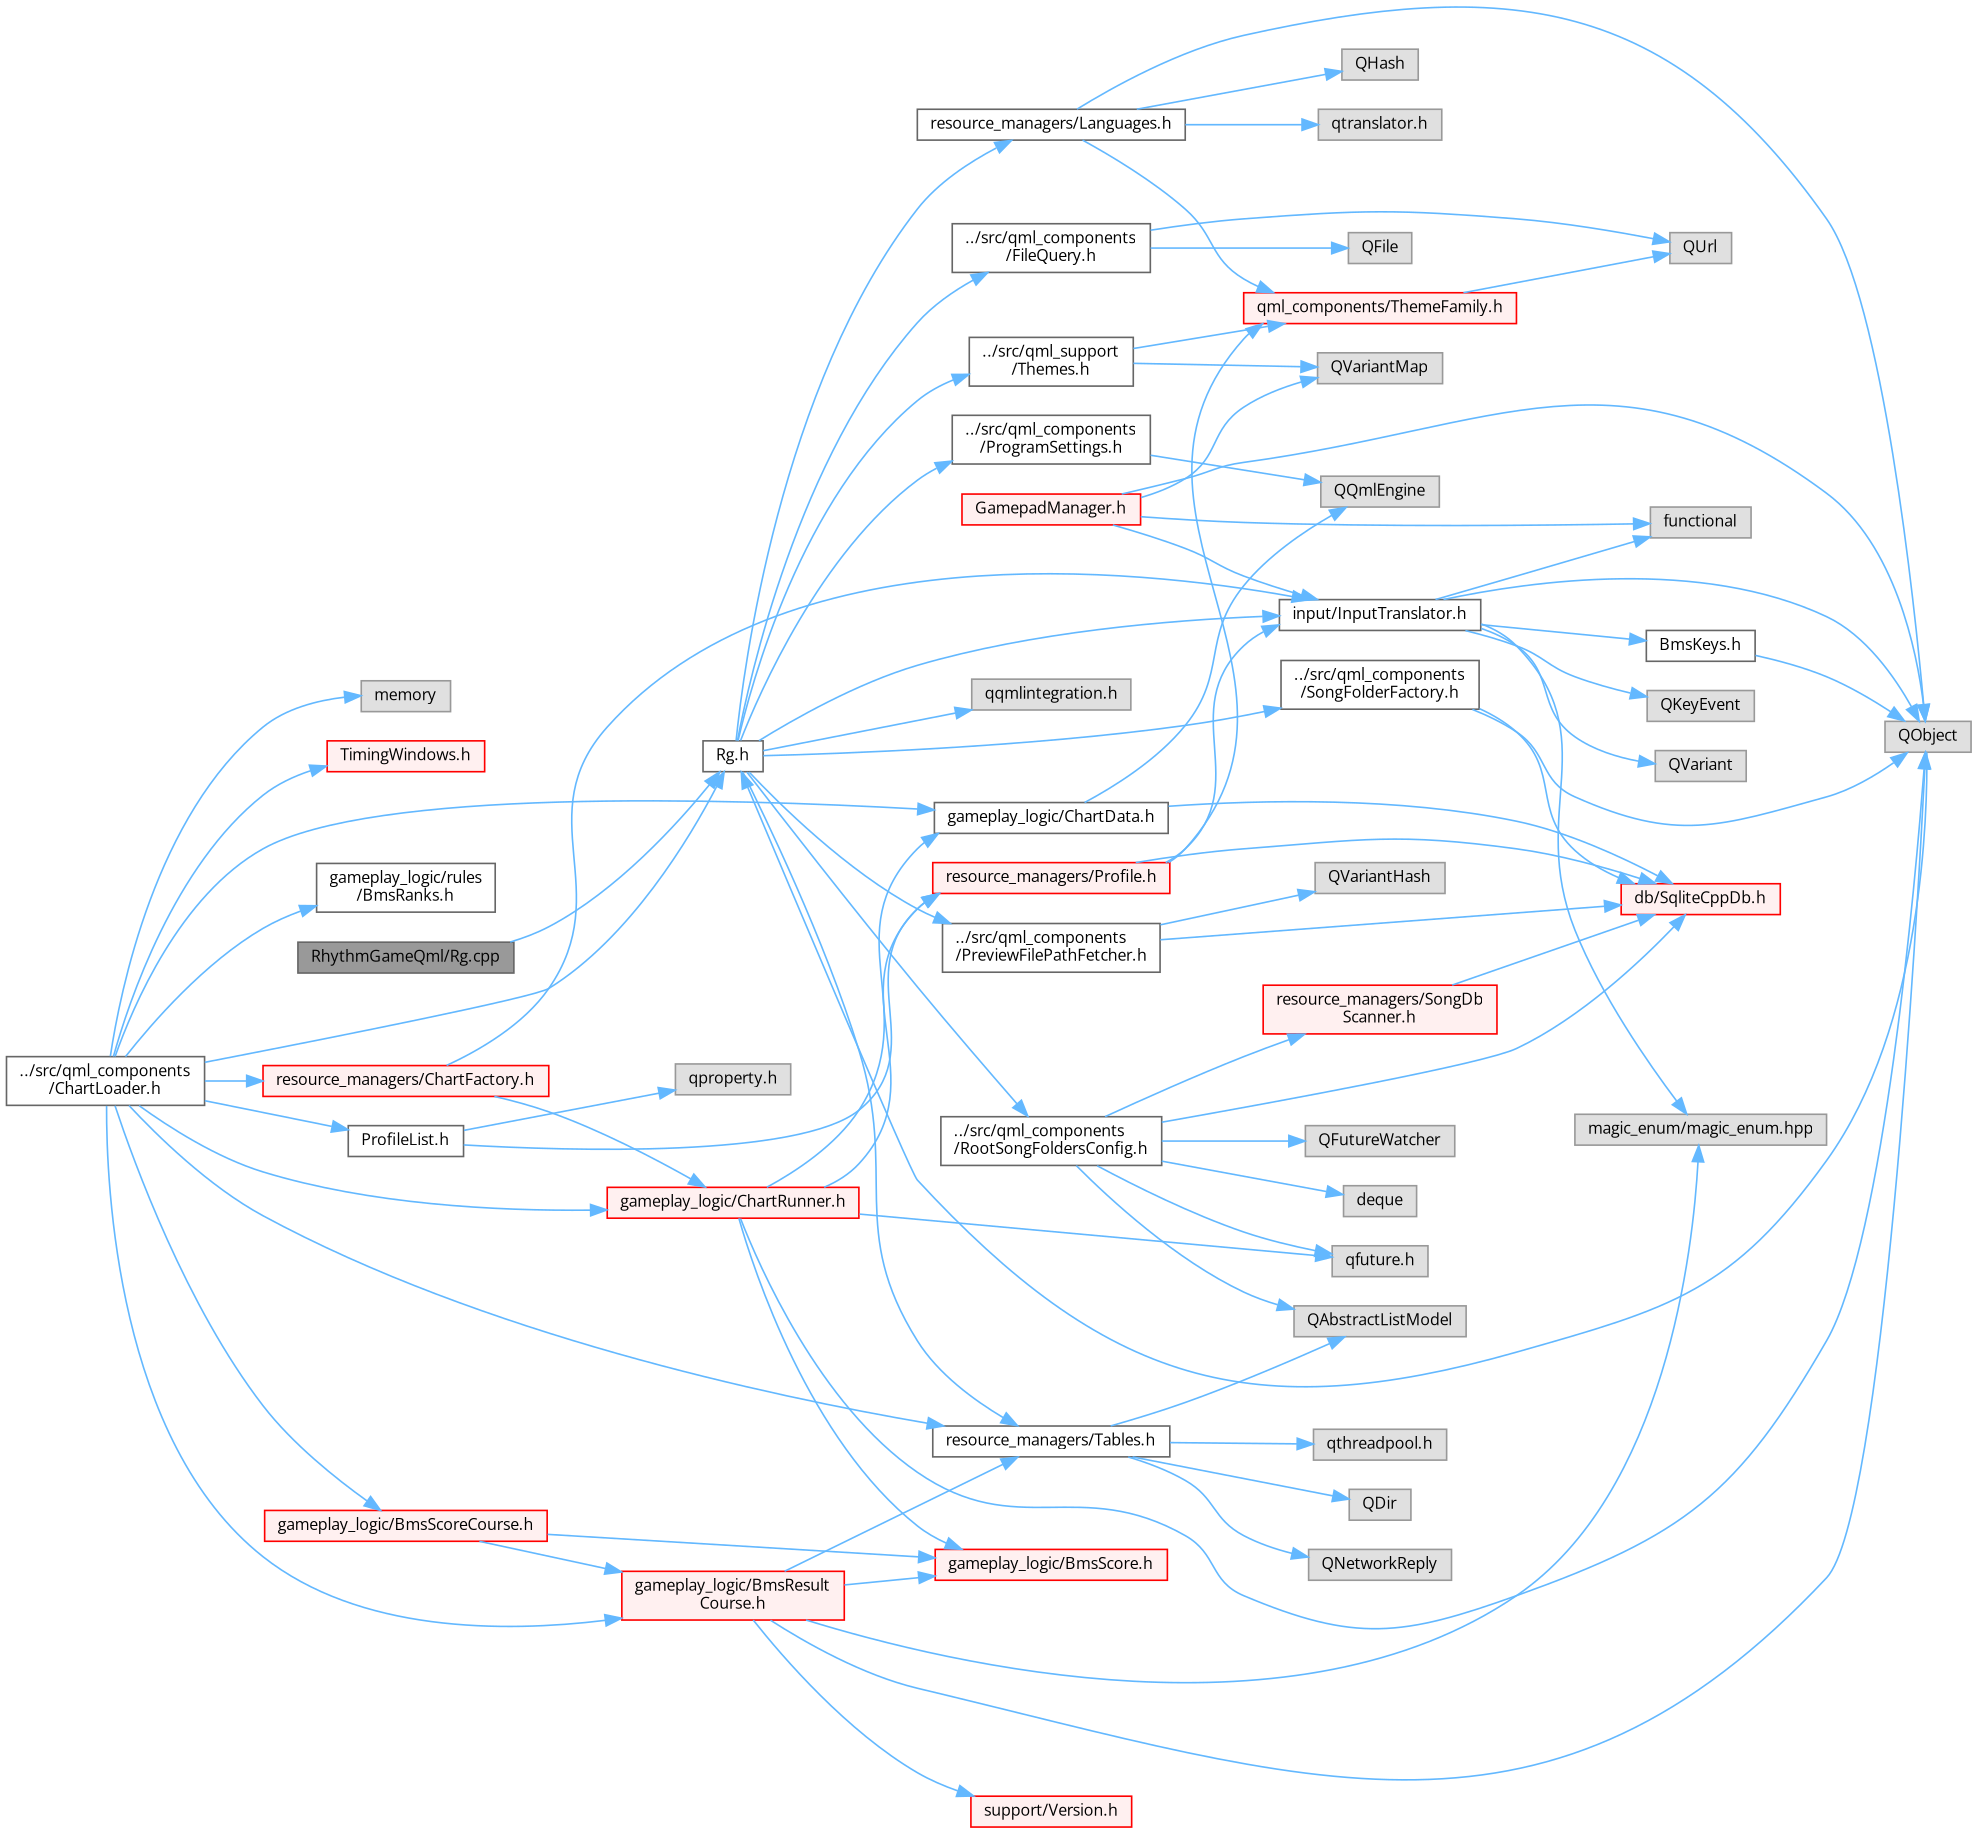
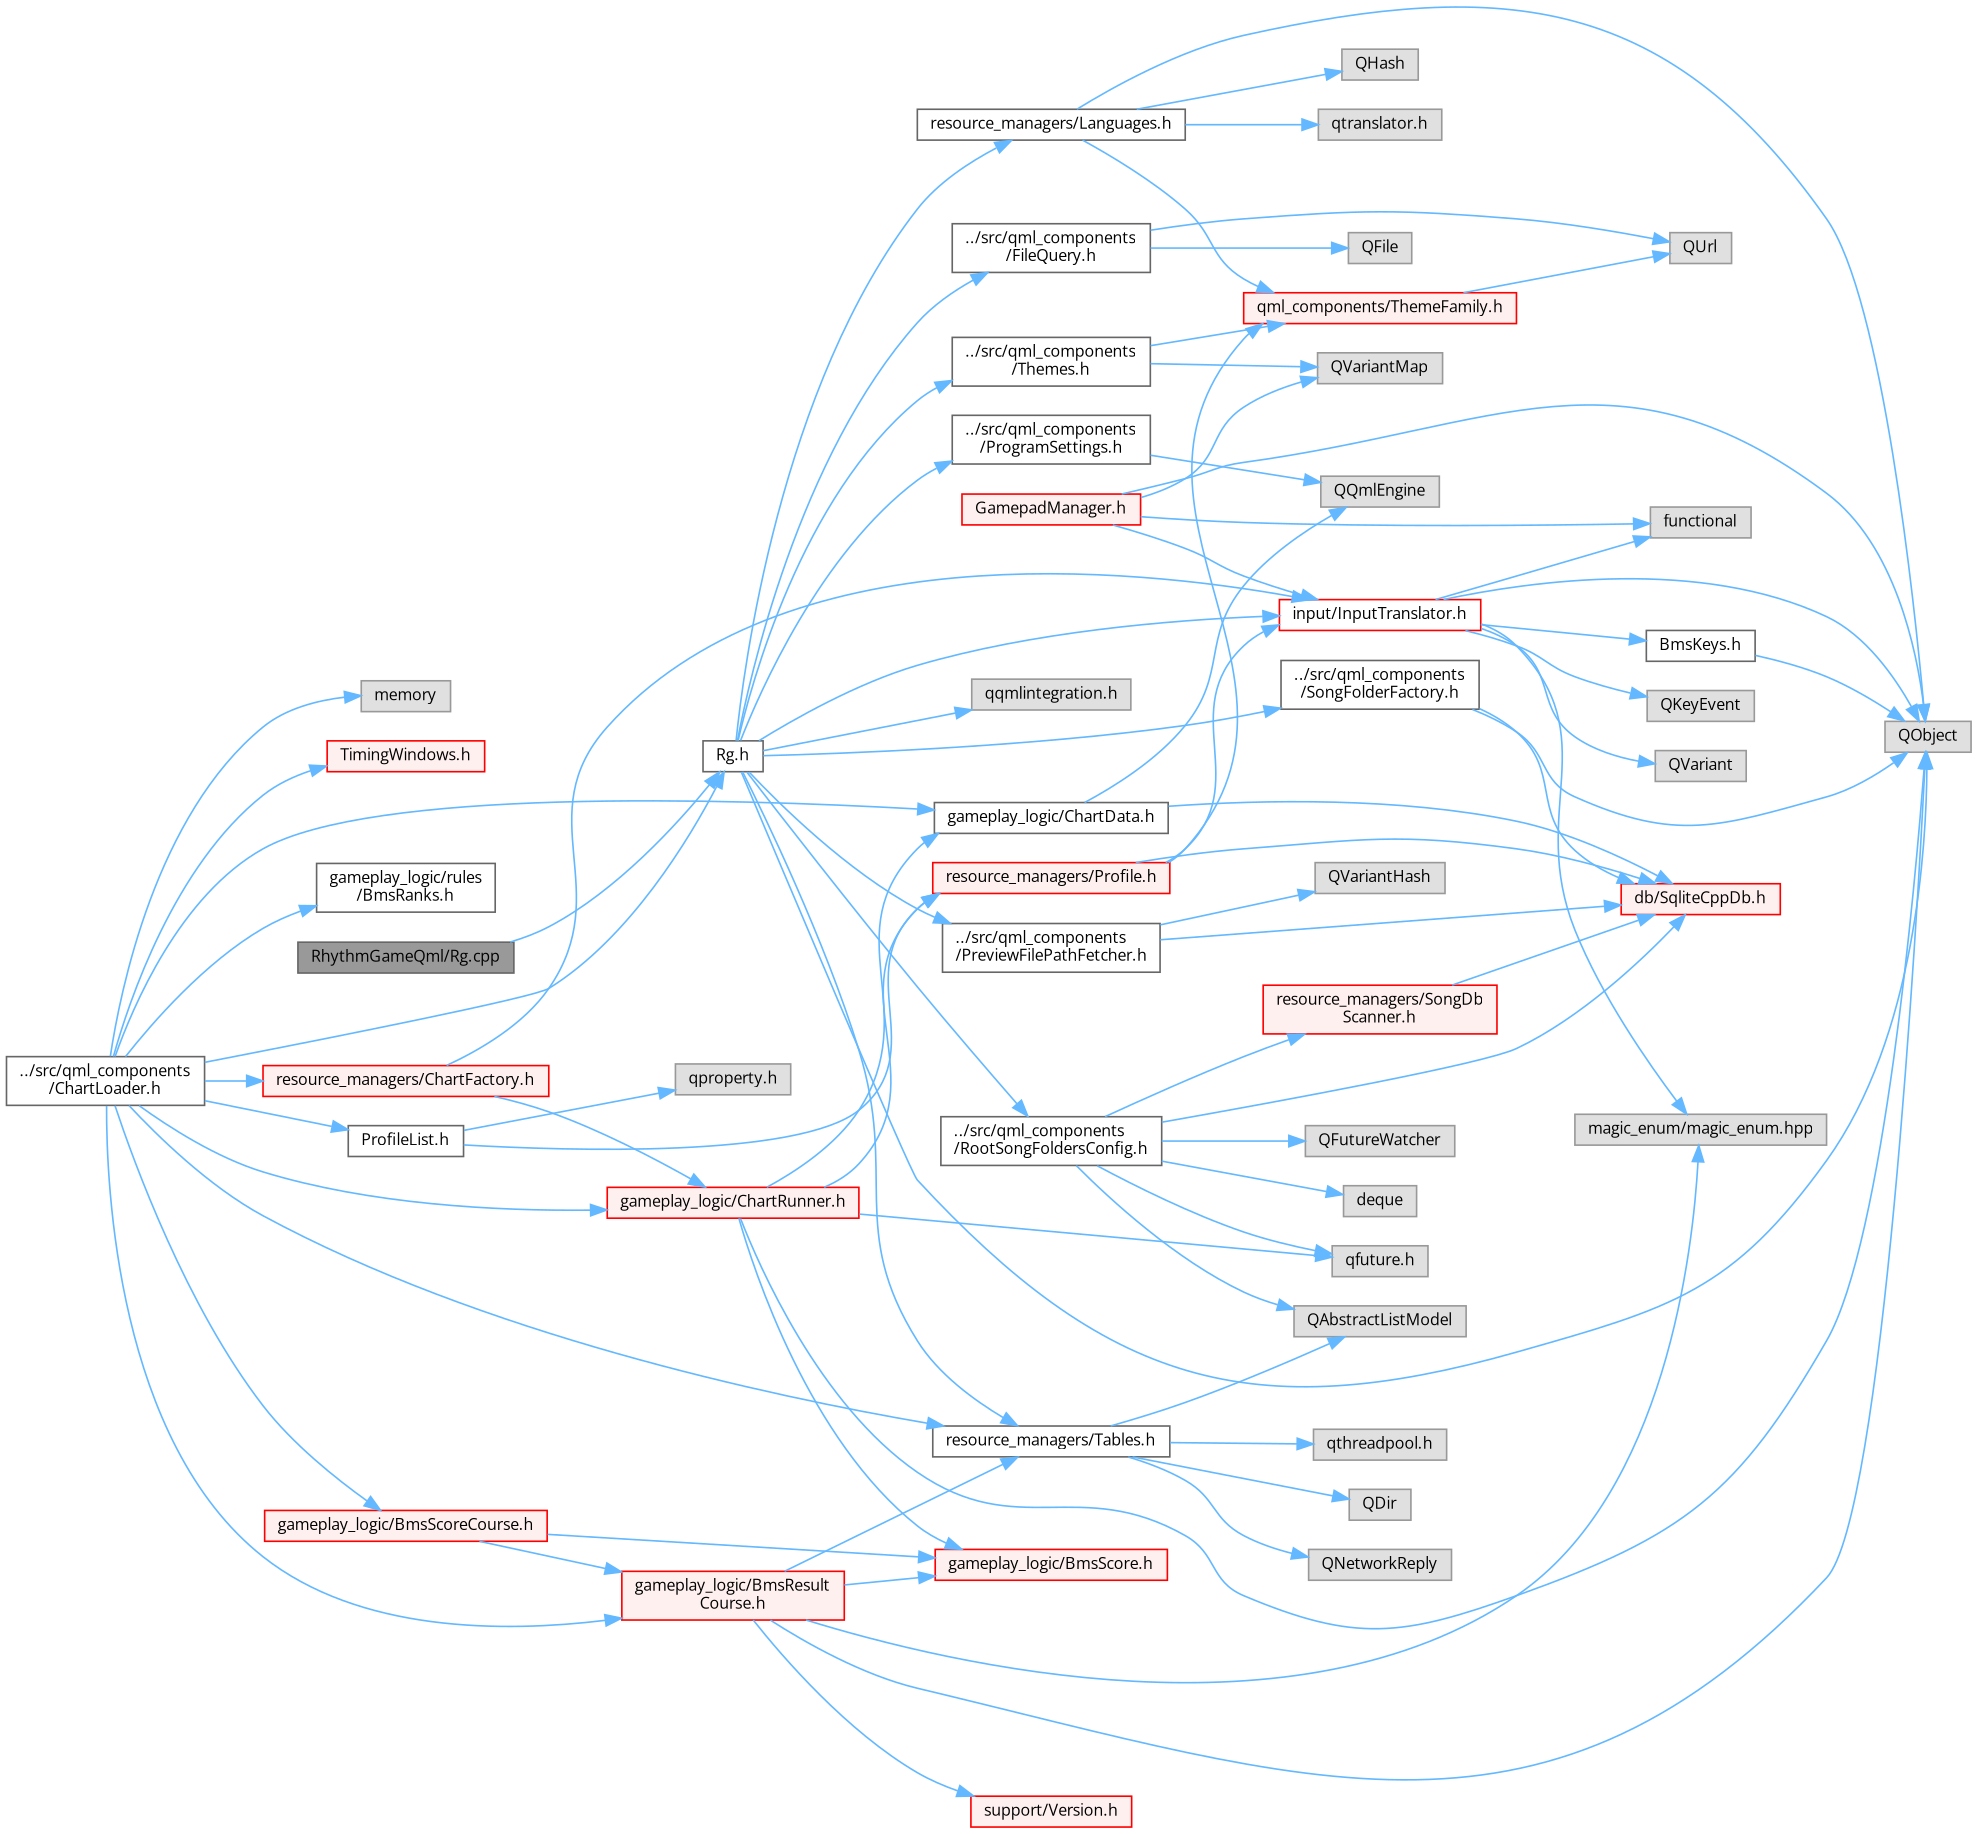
node "../src/qml_support /Themes.h": label "../src/qml_support /Themes.h" -> "../src/qml_components /Themes.h"
node "input/InputTranslator.h": color grey40 -> red
edge "QObject" -> "Rg.h": reversed
